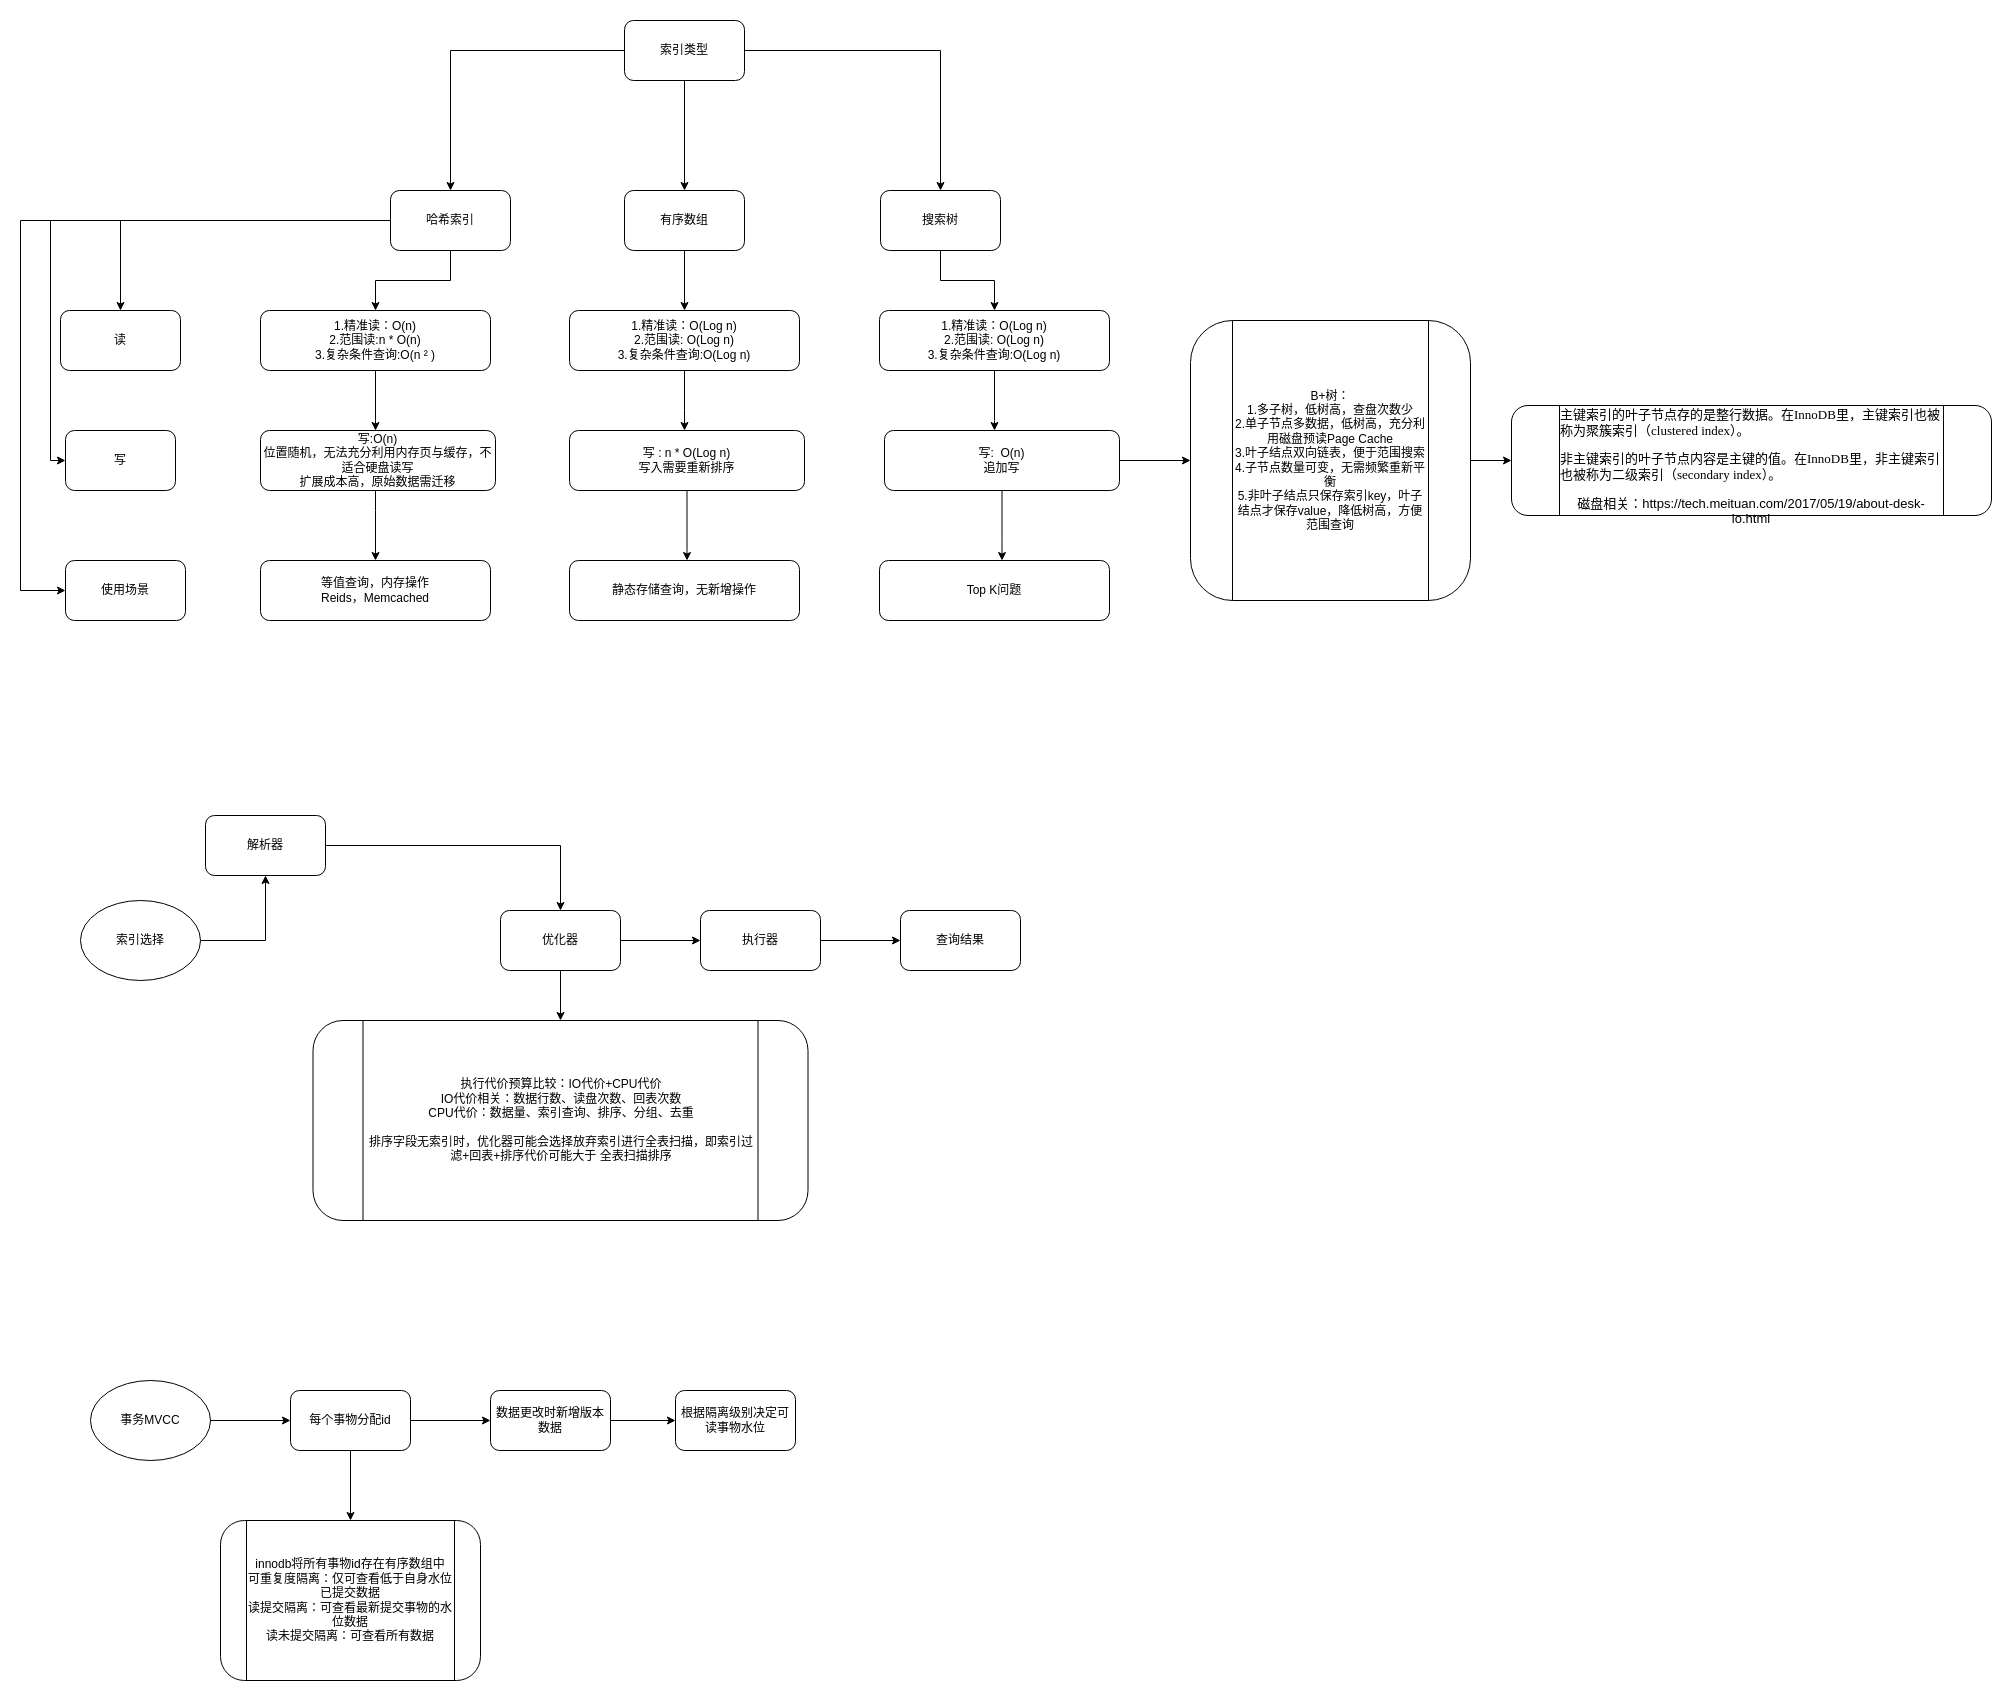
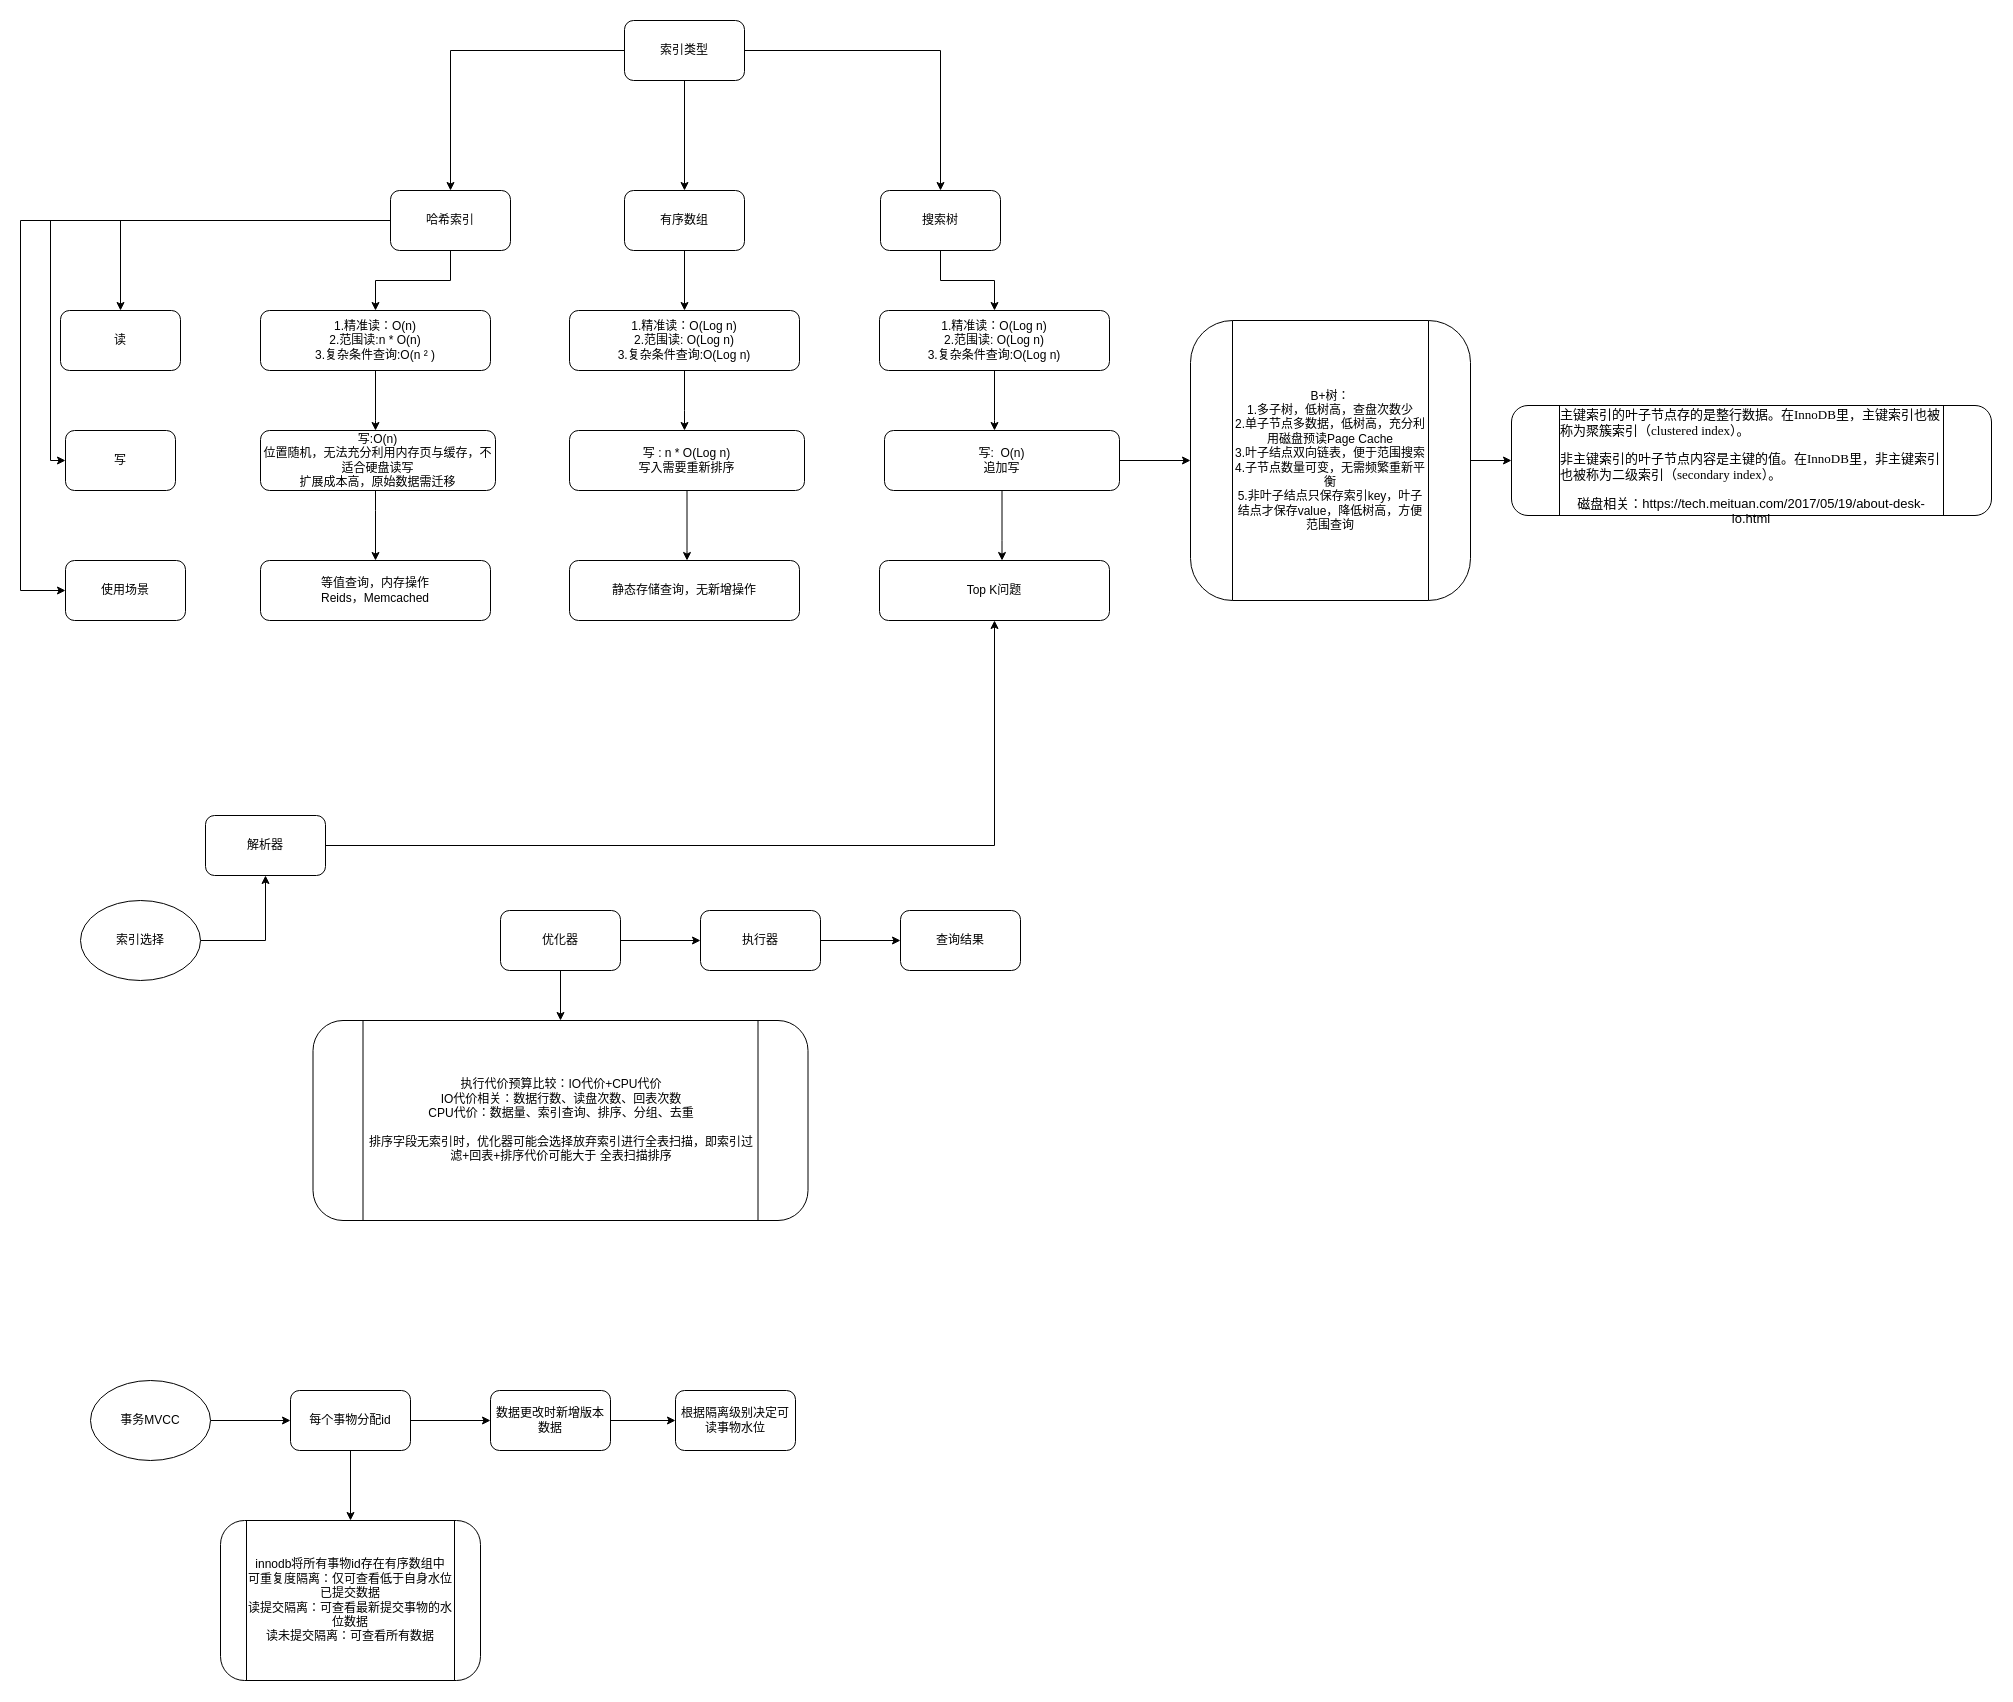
edge "解析器" -> "优化器": now "解析器" -> "Top K问题"
